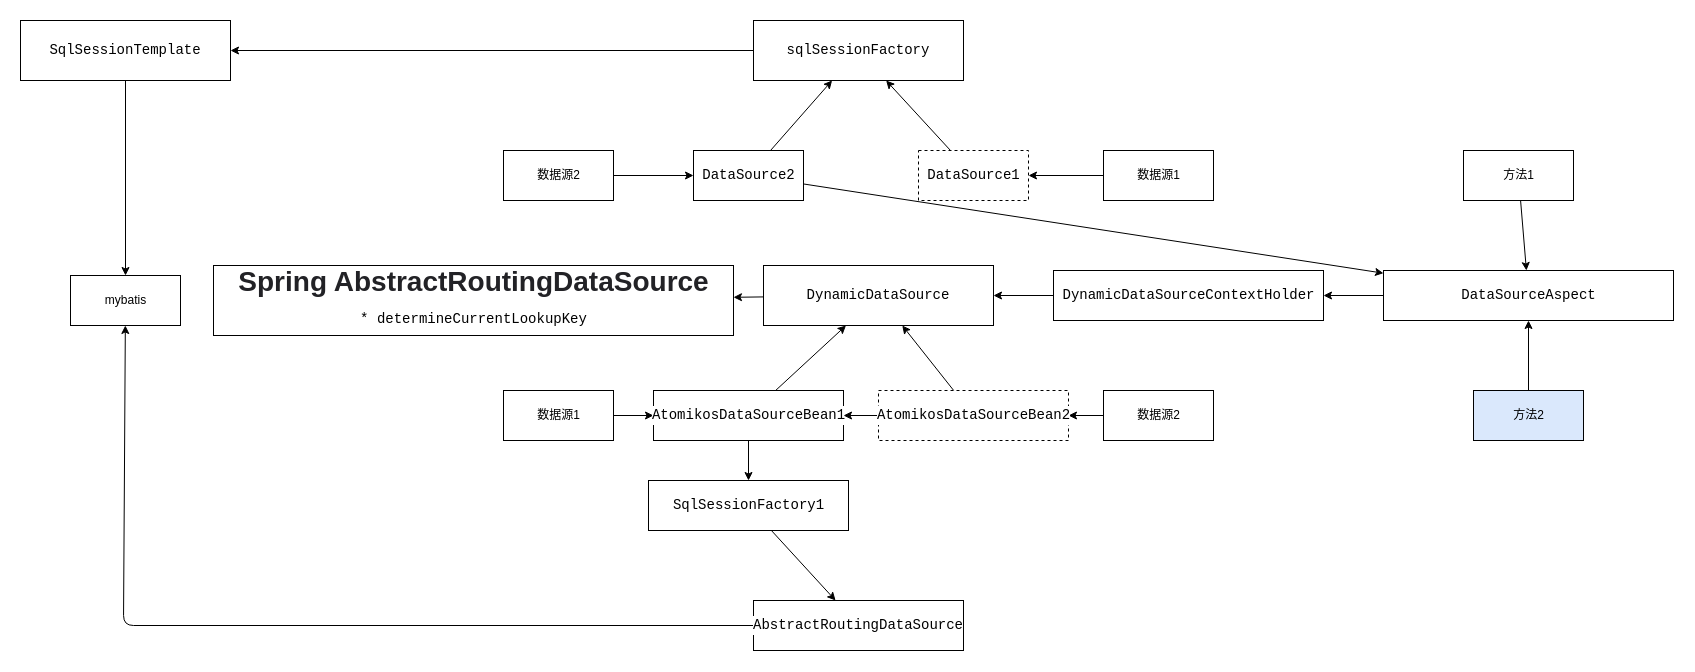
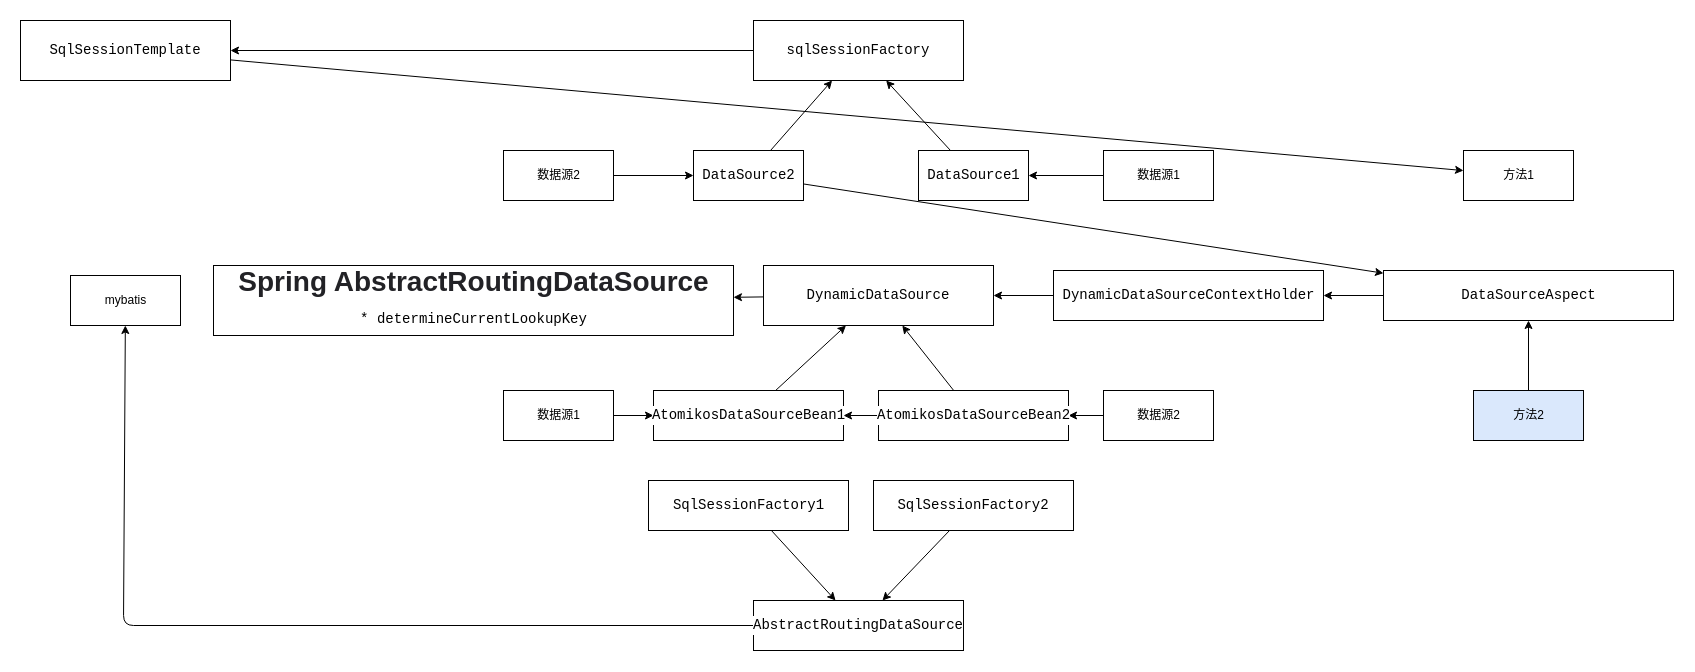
edge "SqlSessionTemplate" -> "mybatis": now "SqlSessionTemplate" -> "方法1"
node "DataSource1": style dashed -> solid
edge "方法1" -> "DataSourceAspect": removed
node "AtomikosDataSourceBean2": style dashed -> solid
edge "AtomikosDataSourceBean1" -> "SqlSessionFactory1": removed
node "SqlSessionFactory2": added
edge "SqlSessionFactory2" -> "AbstractRoutingDataSource": added
